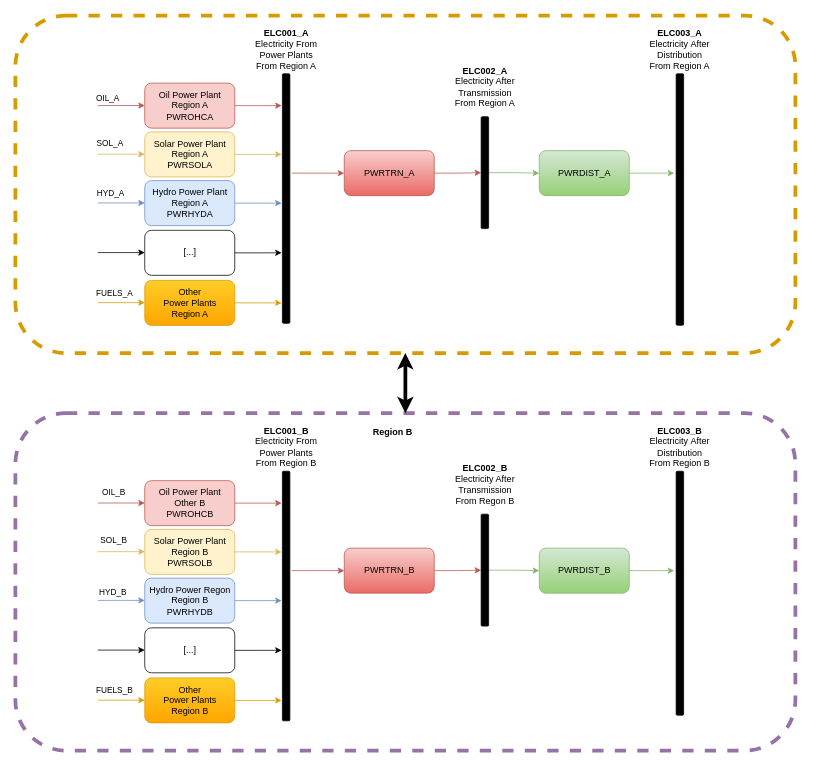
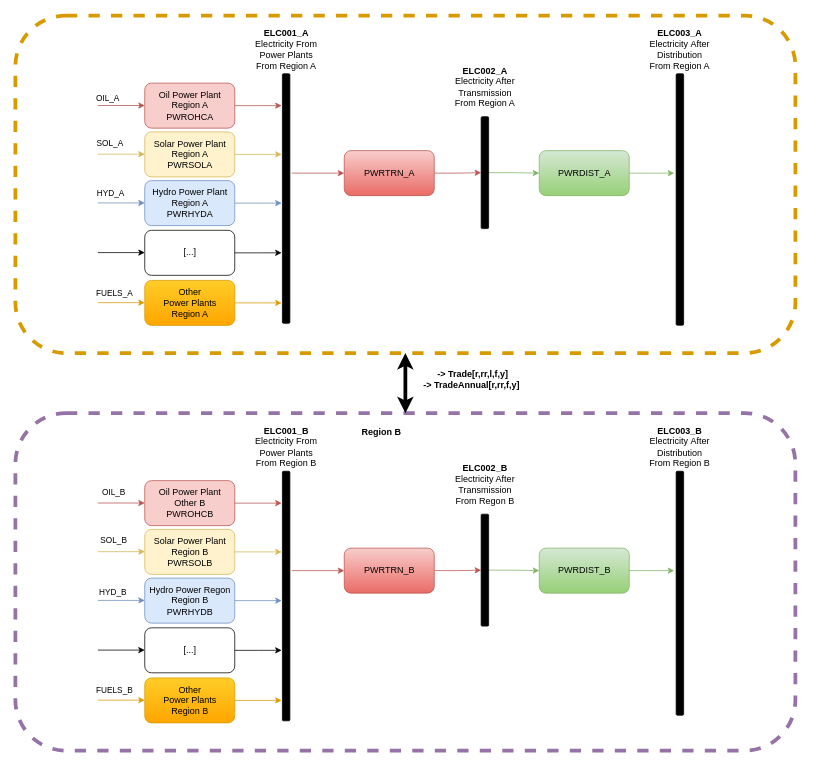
node "-> Trade[r,rr,l,f,y] -> TradeAnnual[r,rr,f,y]": added
node "Region B": moved (392, 432) -> (381, 432)
